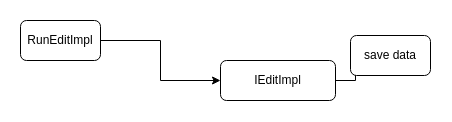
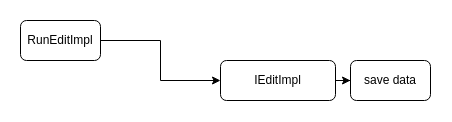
node "save data": moved (391, 56) -> (391, 81)
